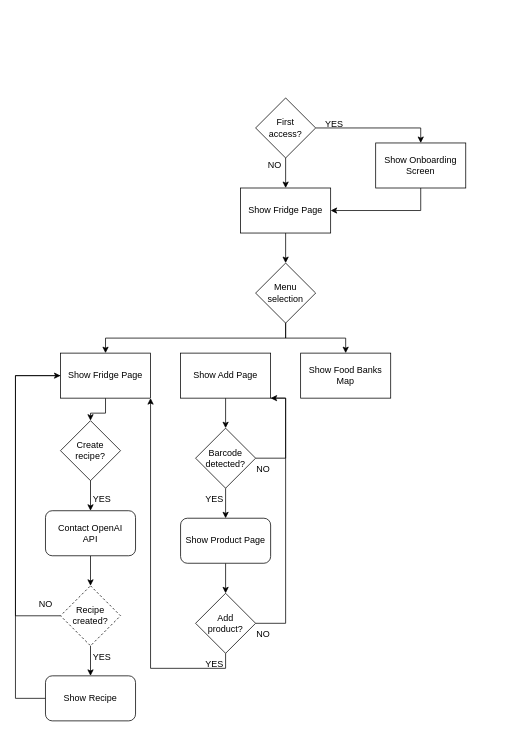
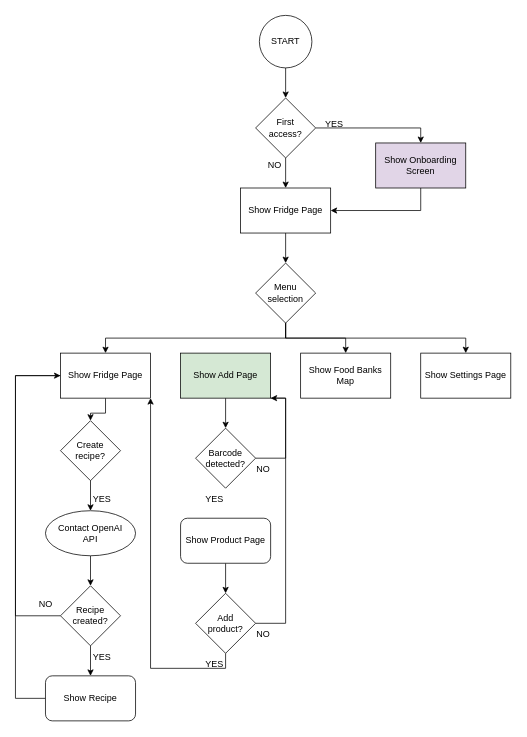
node "START": added
edge "START" -> "First access?": added
node "Show Onboarding Screen": fillcolor #ffffff -> #e1d5e7
edge "Menu selection" -> "Show Settings Page": added
node "Show Add Page": fillcolor #ffffff -> #d5e8d4
node "Show Settings Page": added
edge "Barcode detected?" -> "Show Product Page": removed
node "Contact OpenAI API": shape rounded rectangle -> ellipse
node "Recipe created?": style dashed -> solid
